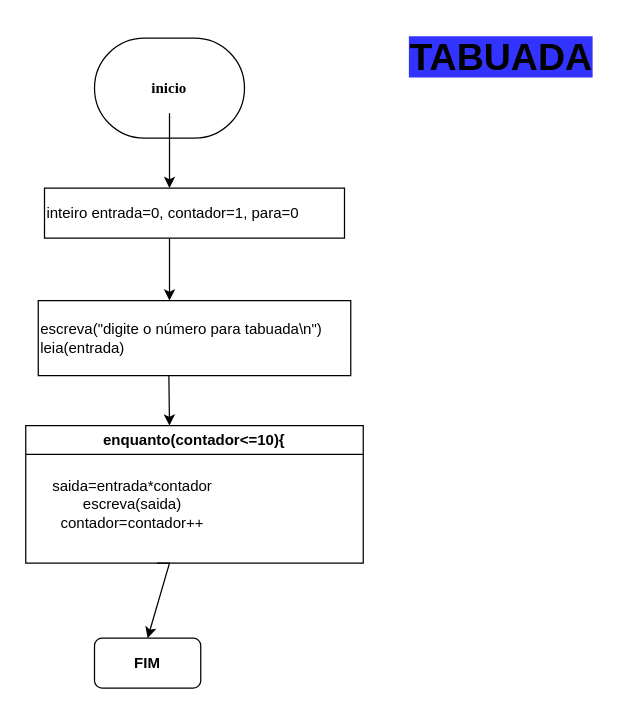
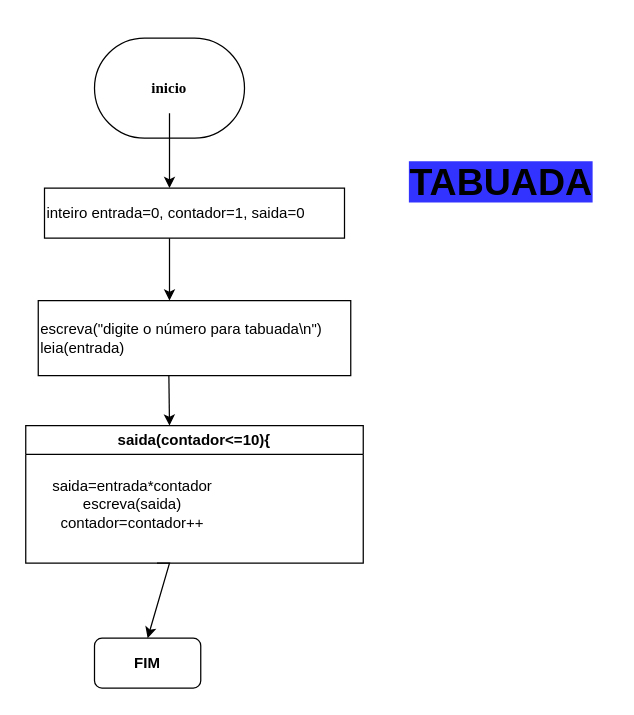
node "TABUADA": moved (501, 57) -> (501, 182)
node "inteiro entrada=0, contador=1, para=0": label "inteiro entrada=0, contador=1, para=0" -> "inteiro entrada=0, contador=1, saida=0"
node "enquanto(contador<=10){": label "enquanto(contador<=10){" -> "saida(contador<=10){"
